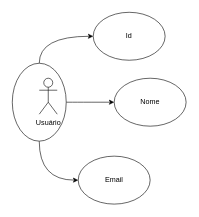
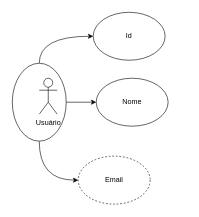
node "Nome": moved (150, 102) -> (132, 102)
node "Email": style solid -> dashed
